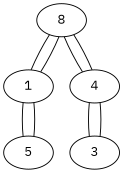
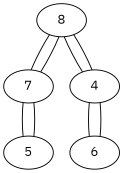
node "1": label "1" -> "7"
node "3": label "3" -> "6"
